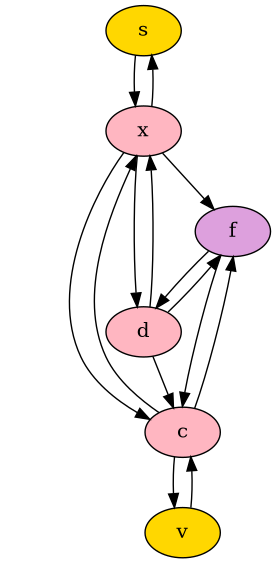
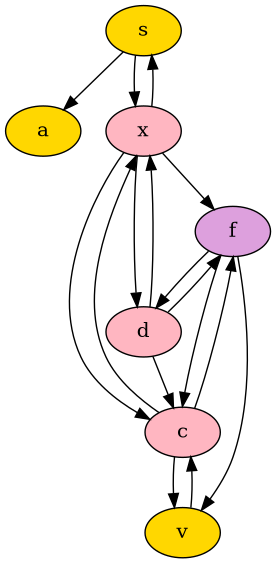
node "a": added
edge "f" -> "v": added
